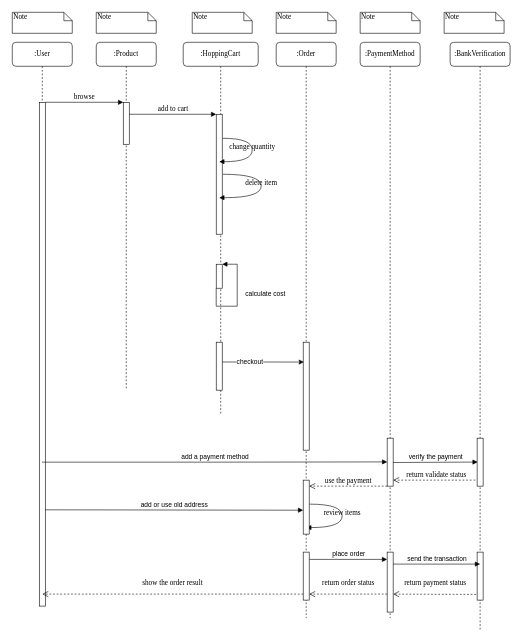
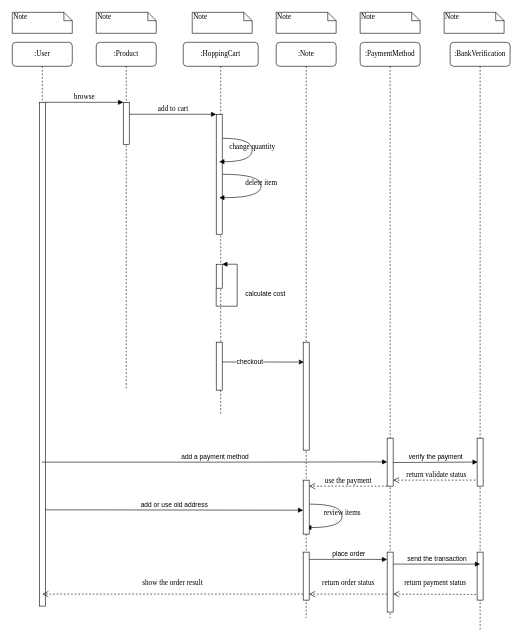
node ":Order": label ":Order" -> ":Note"
